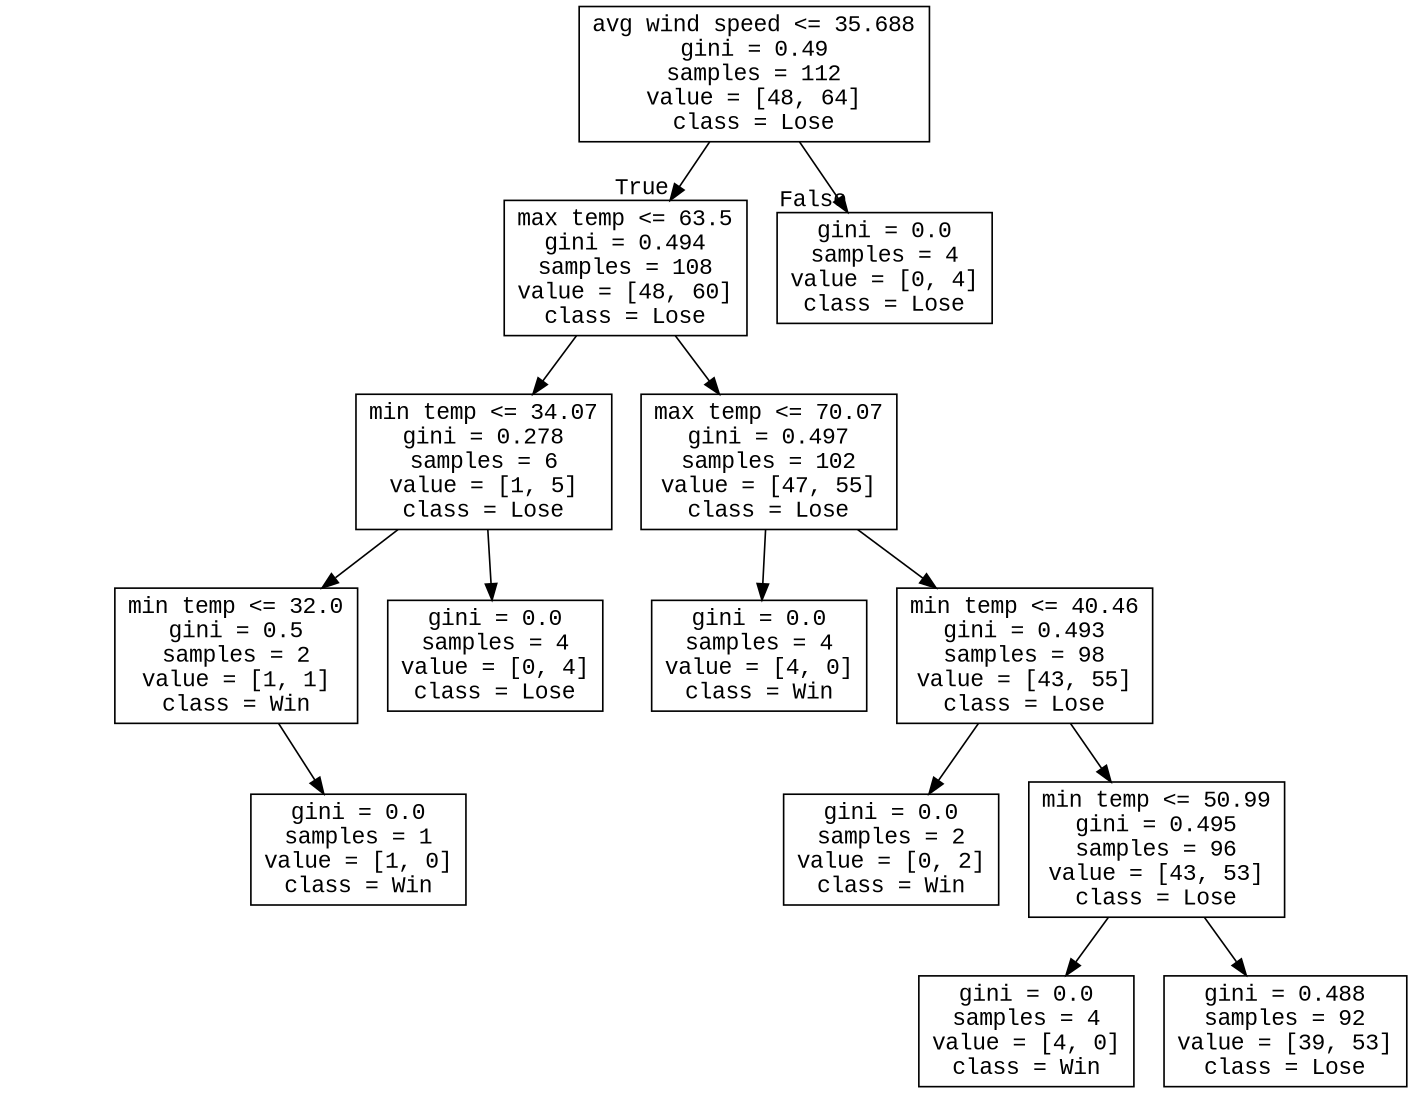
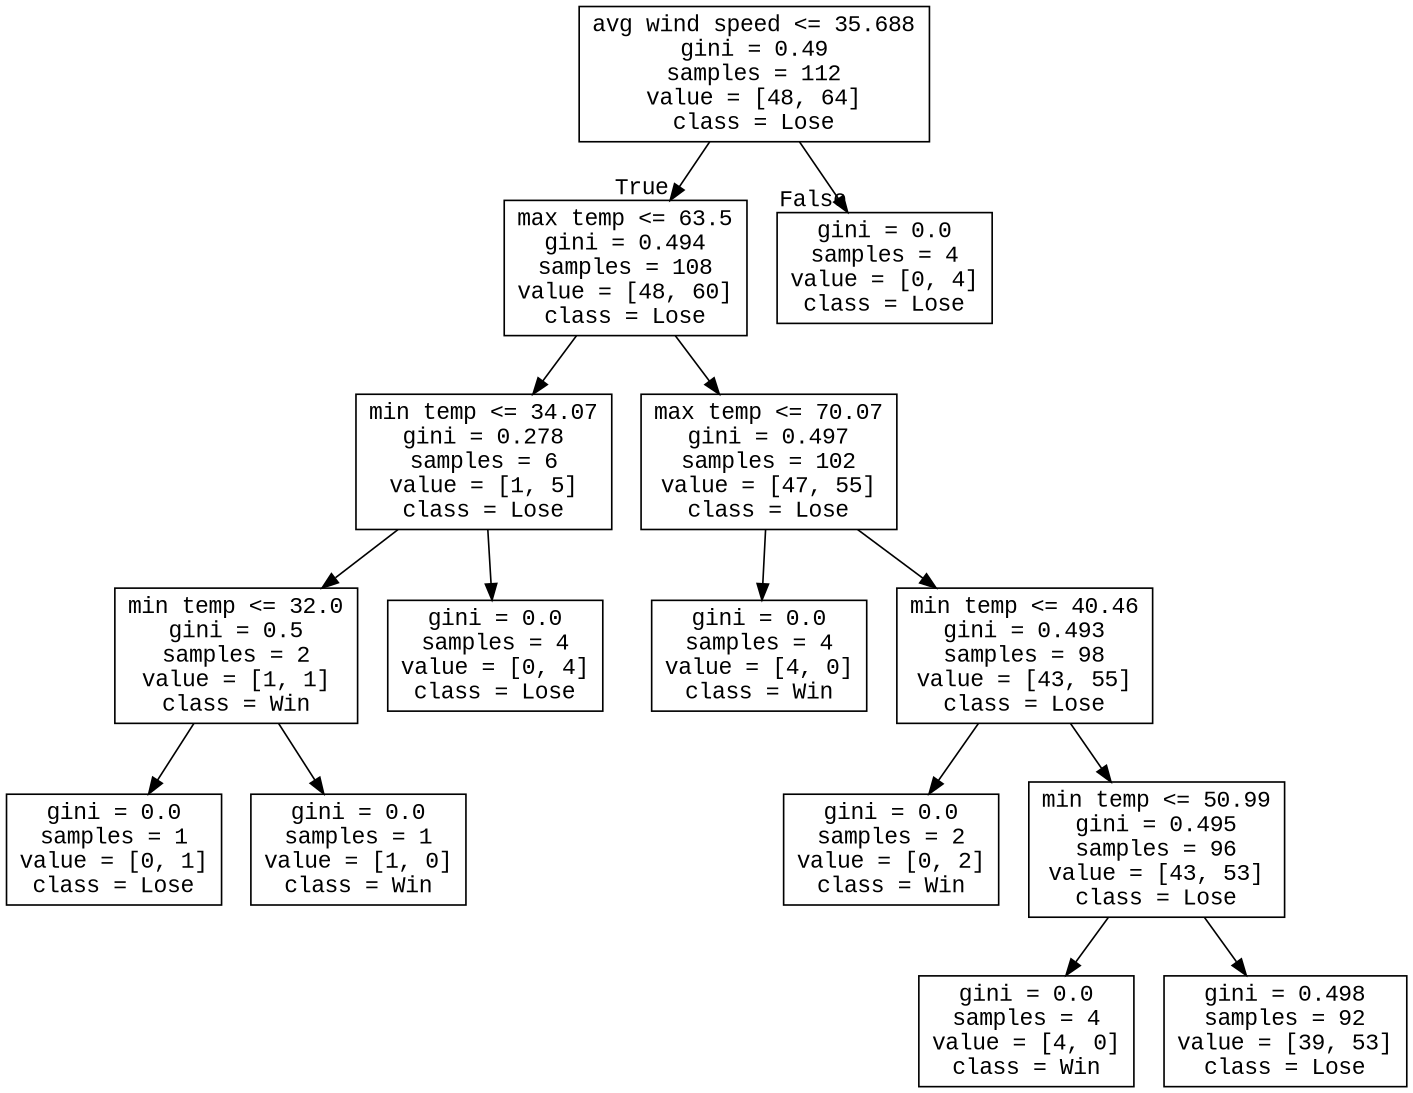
node "gini = 0.0 samples = 1 value = [0, 1] class = Lose": added
node "gini = 0.488 samples = 92 value = [39, 53] class = Lose": label "gini = 0.488 samples = 92 value = [39, 53] class = Lose" -> "gini = 0.498 samples = 92 value = [39, 53] class = Lose"
